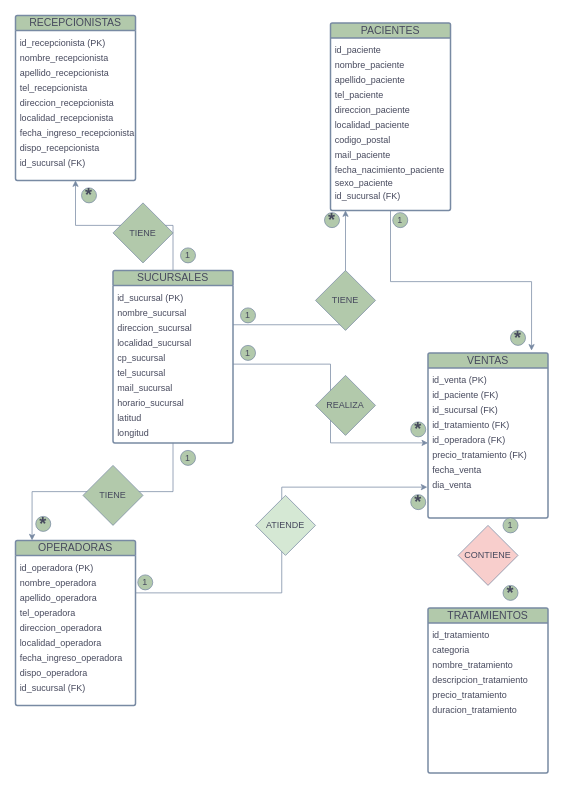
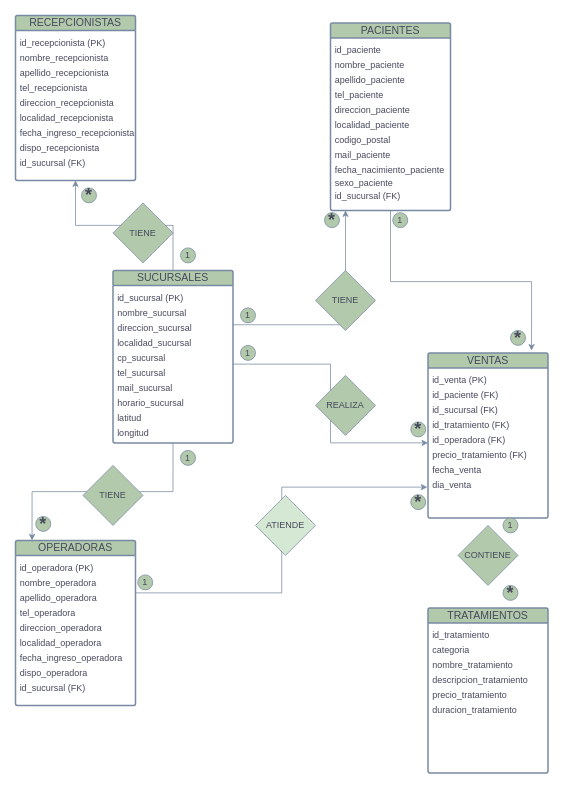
node "CONTIENE": fillcolor #f8cecc -> #b2c9ab
